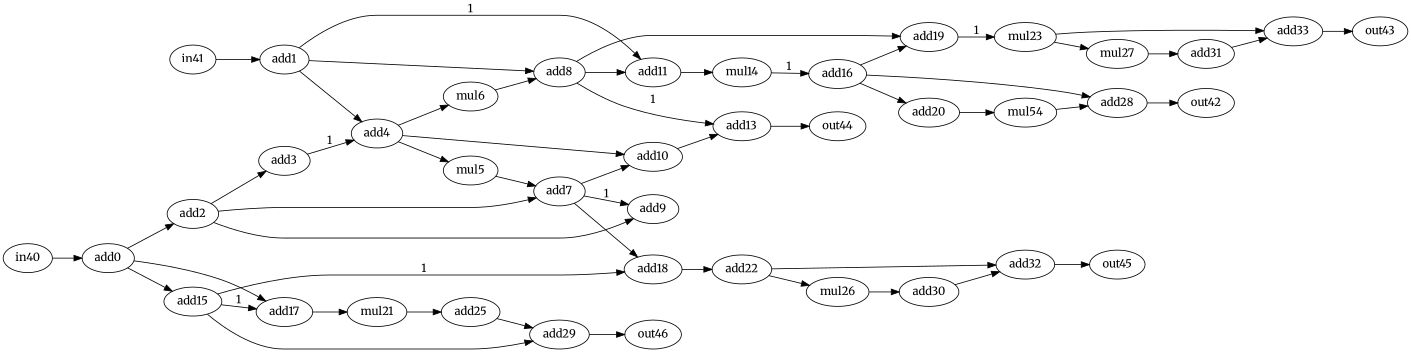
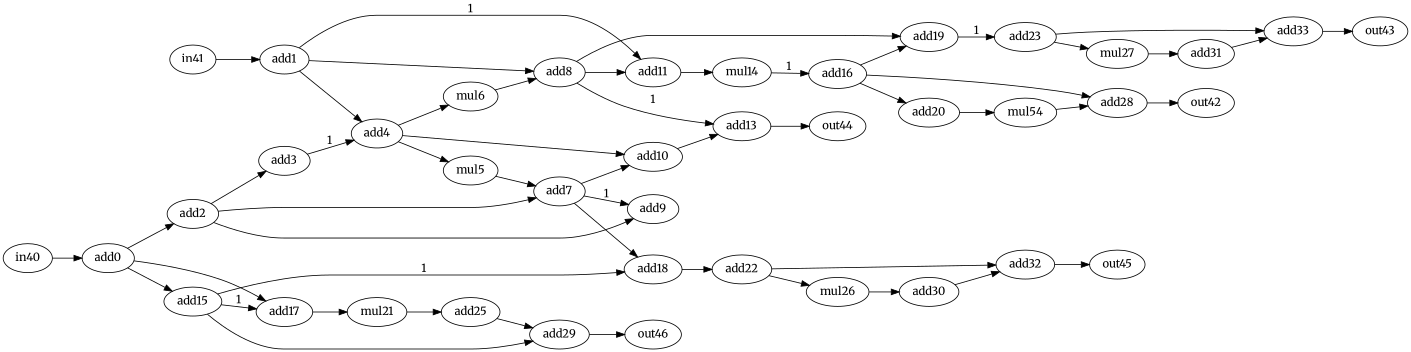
node "mul23": label "mul23" -> "add23"
